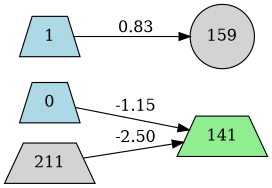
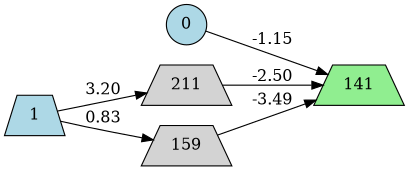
node "159": shape circle -> trapezium
node "0": shape trapezium -> circle
edge "1" -> "211": added, label "3.20"
edge "159" -> "141": added, label "-3.49"
